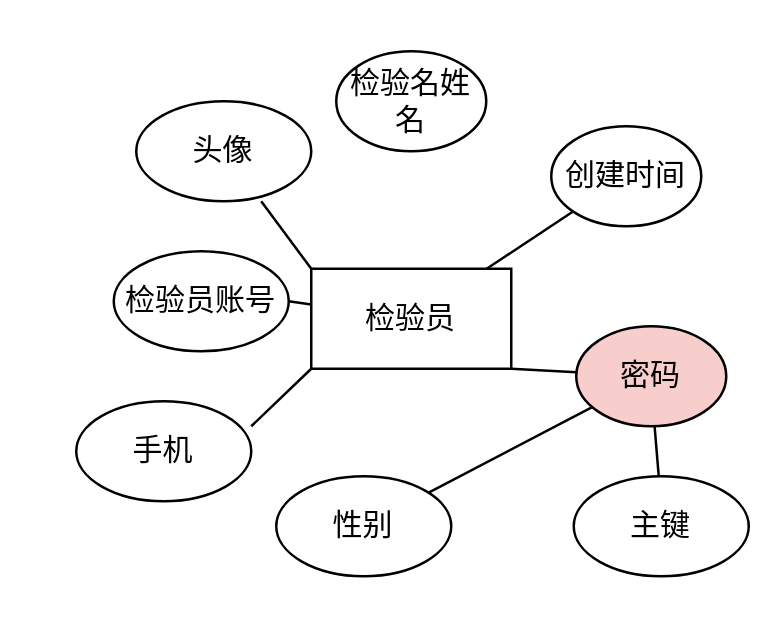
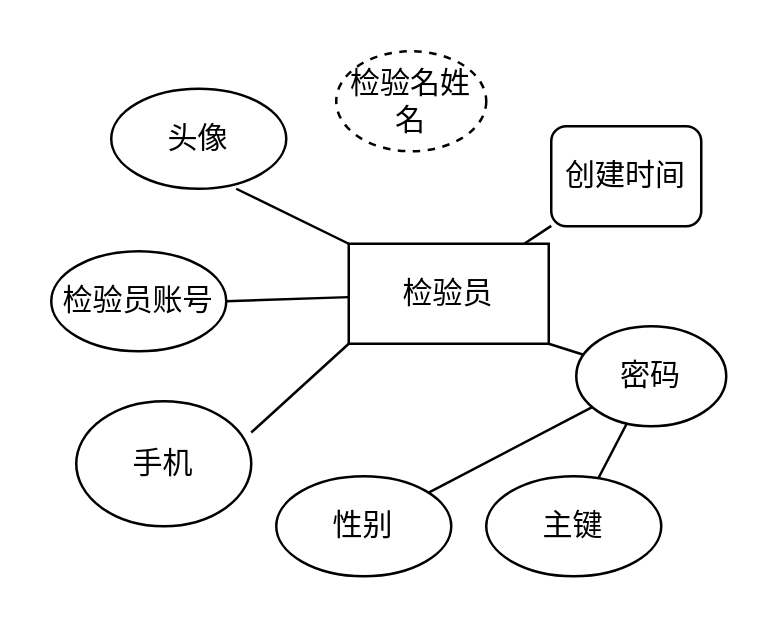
node "检验名姓名": style solid -> dashed
node "头像": moved (224, 151) -> (199, 139)
node "创建时间": shape ellipse -> rounded rectangle
node "检验员账号": moved (201, 301) -> (139, 301)
node "检验员": moved (411, 319) -> (449, 294)
node "密码": fillcolor #f8cecc -> #ffffff
node "手机": size 175x100 -> 175x125
node "主键": moved (661, 526) -> (574, 526)
